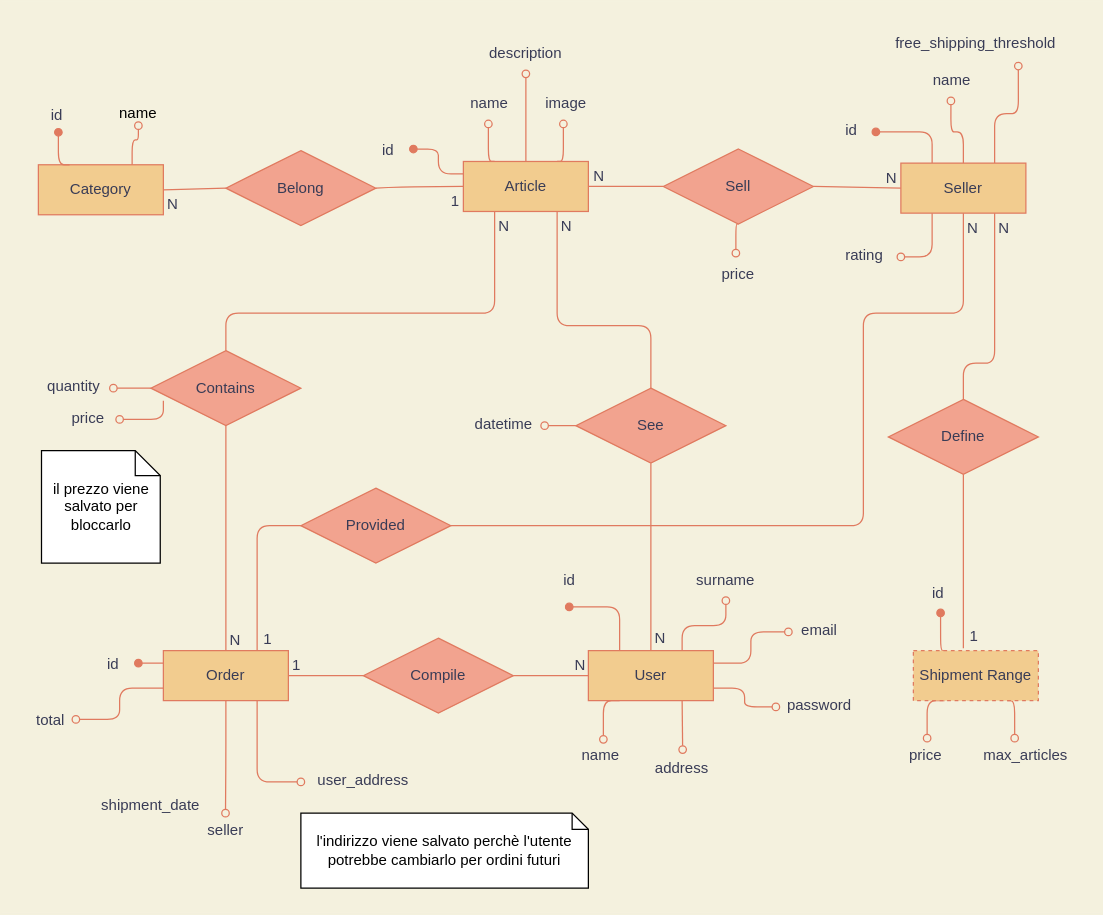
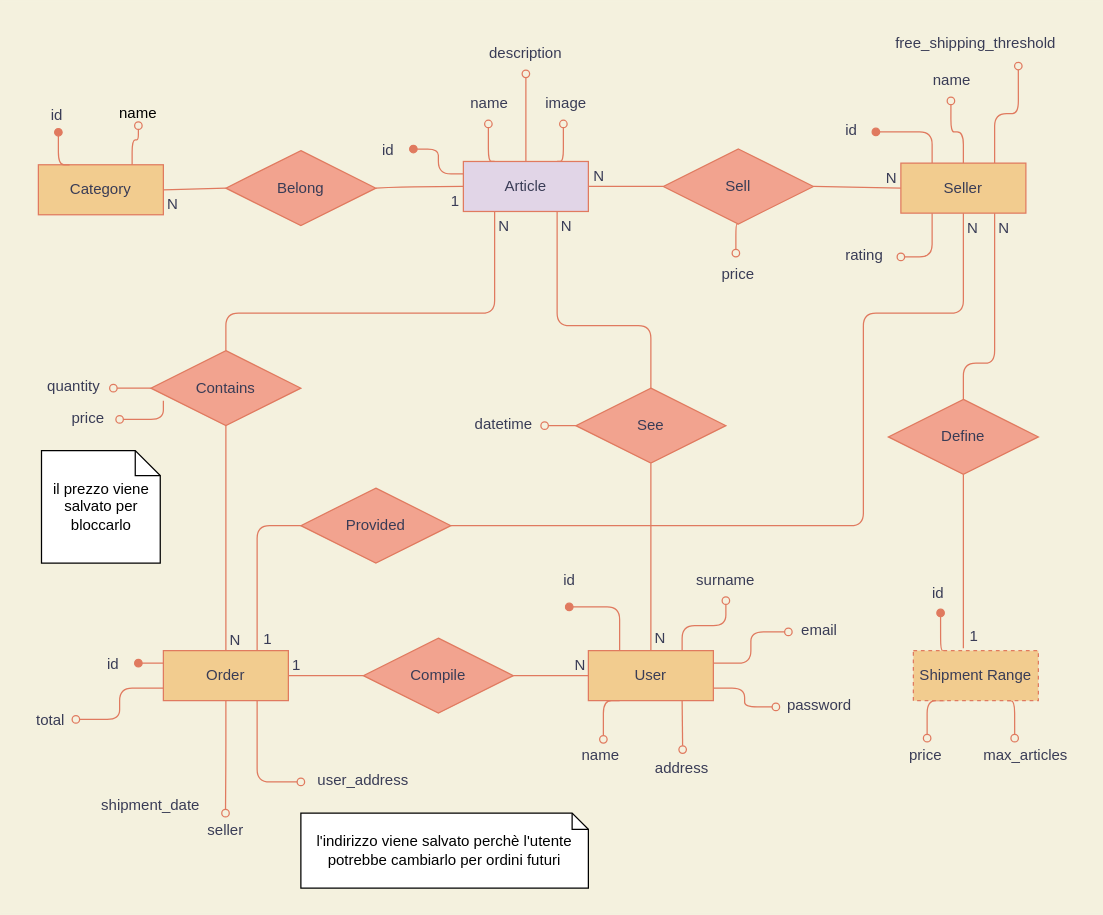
node "Article": fillcolor #f2cc8f -> #e1d5e7
